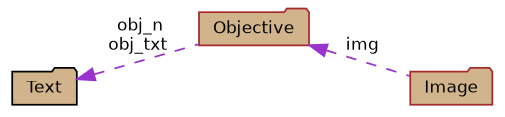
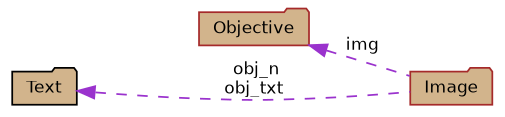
edge "Objective" -> "Text": now "Image" -> "Text"
